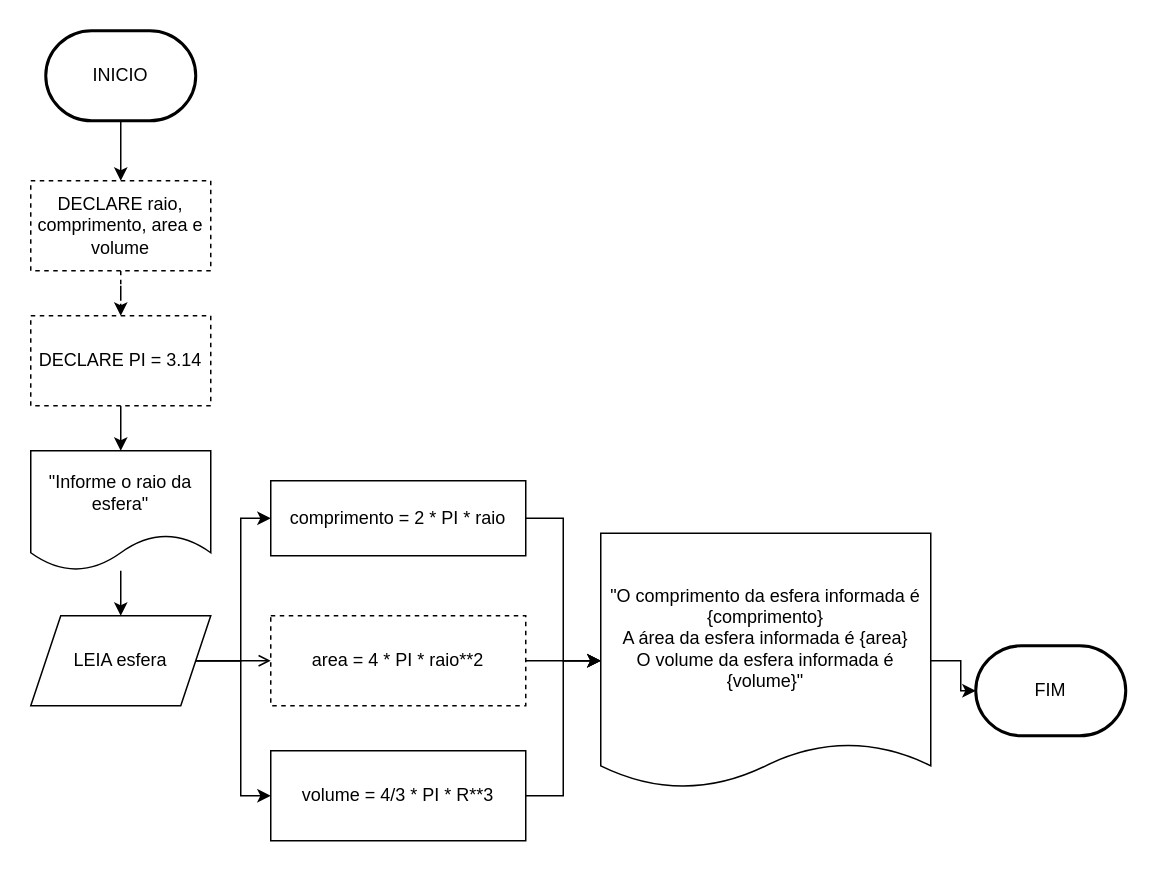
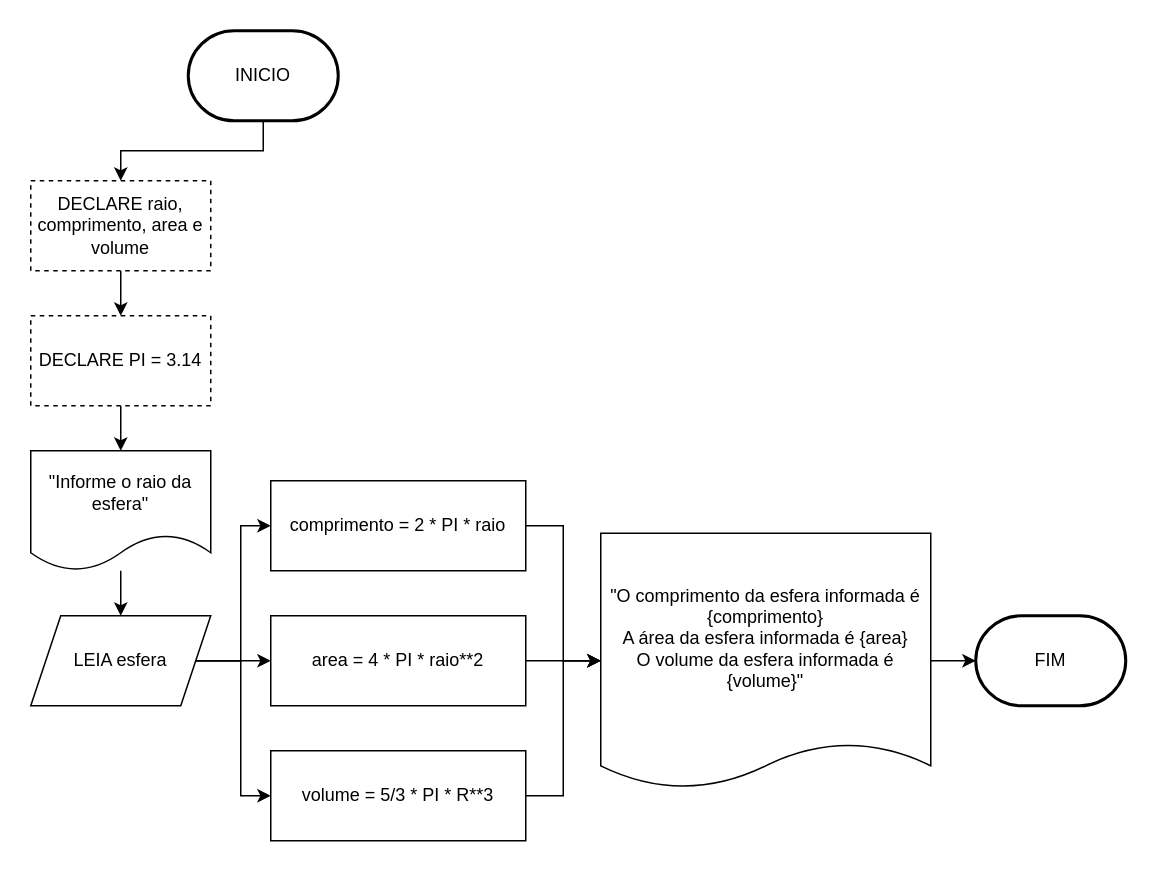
node "INICIO": moved (121, 76) -> (263, 76)
edge "DECLARE raio, comprimento, area e volume" -> "DECLARE PI = 3.14": style dashed -> solid
node "comprimento = 2 * PI * raio": size 255x75 -> 255x90
edge "LEIA esfera" -> "area = 4 * PI * raio**2": arrowhead open -> classic
node "area = 4 * PI * raio**2": style dashed -> solid
node "FIM": moved (1051, 691) -> (1051, 661)
node "volume = 4/3 * PI * R**3": label "volume = 4/3 * PI * R**3" -> "volume = 5/3 * PI * R**3"
